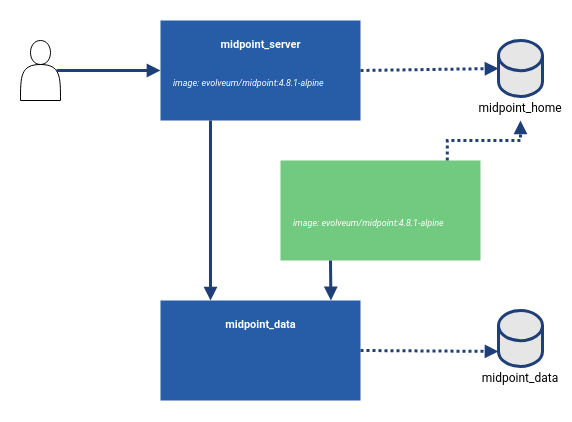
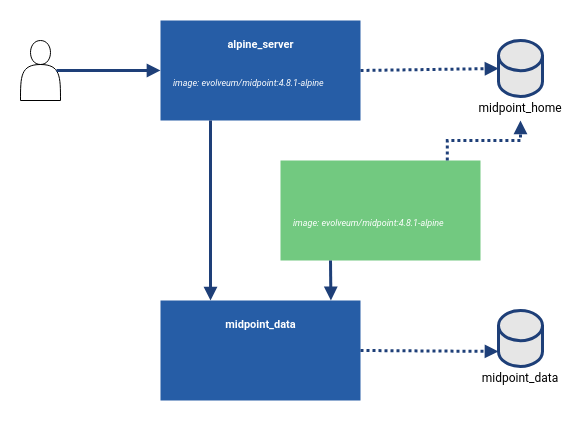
node "midpoint_server": label "midpoint_server" -> "alpine_server"
